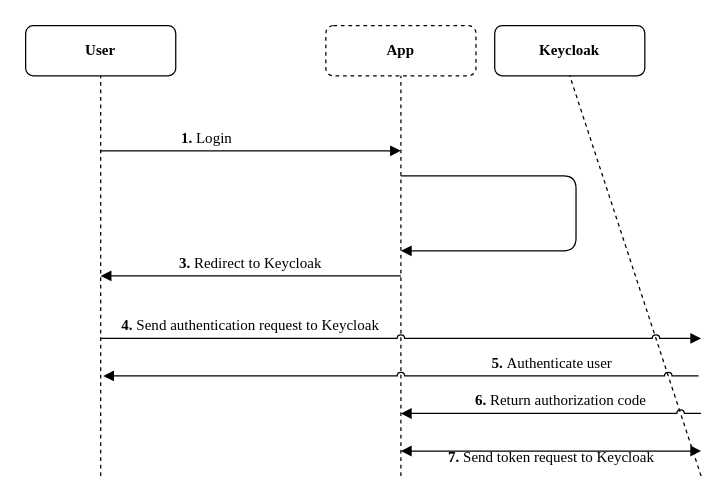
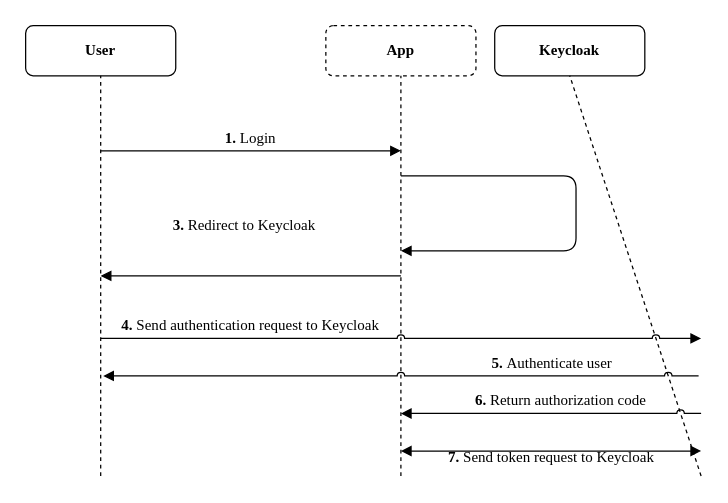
node "1. Login": moved (207, 138) -> (251, 138)
node "3. Redirect to Keycloak": moved (251, 263) -> (244, 226)
